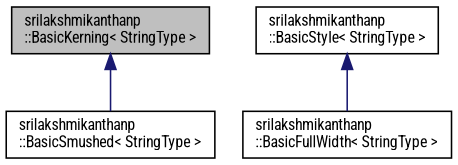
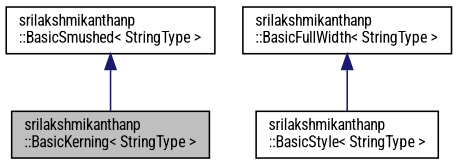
edge "srilakshmikanthanp ::BasicSmushed< StringType >" -> "srilakshmikanthanp ::BasicKerning< StringType >": reversed
edge "srilakshmikanthanp ::BasicFullWidth< StringType >" -> "srilakshmikanthanp ::BasicStyle< StringType >": reversed
